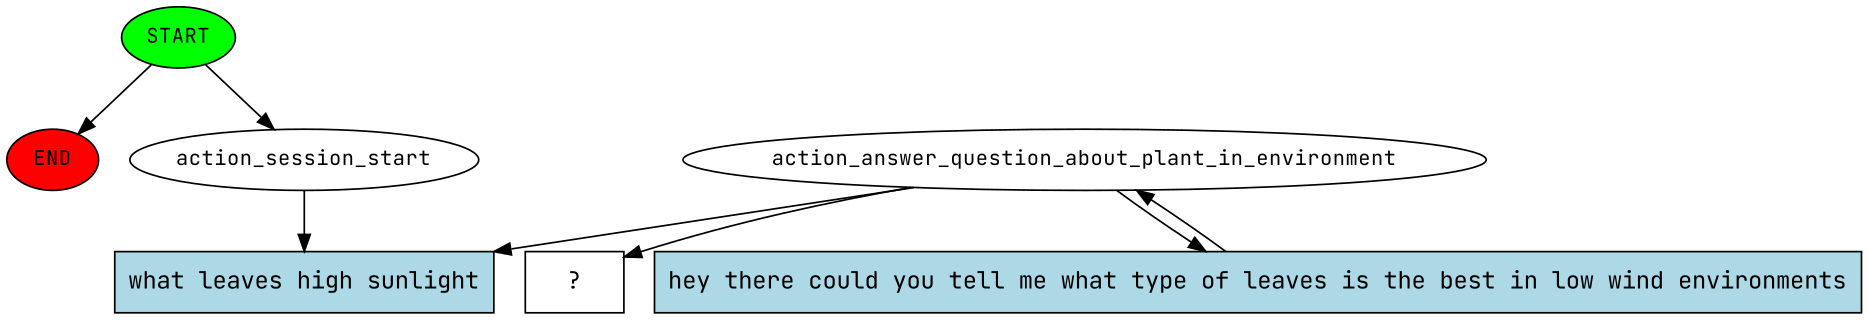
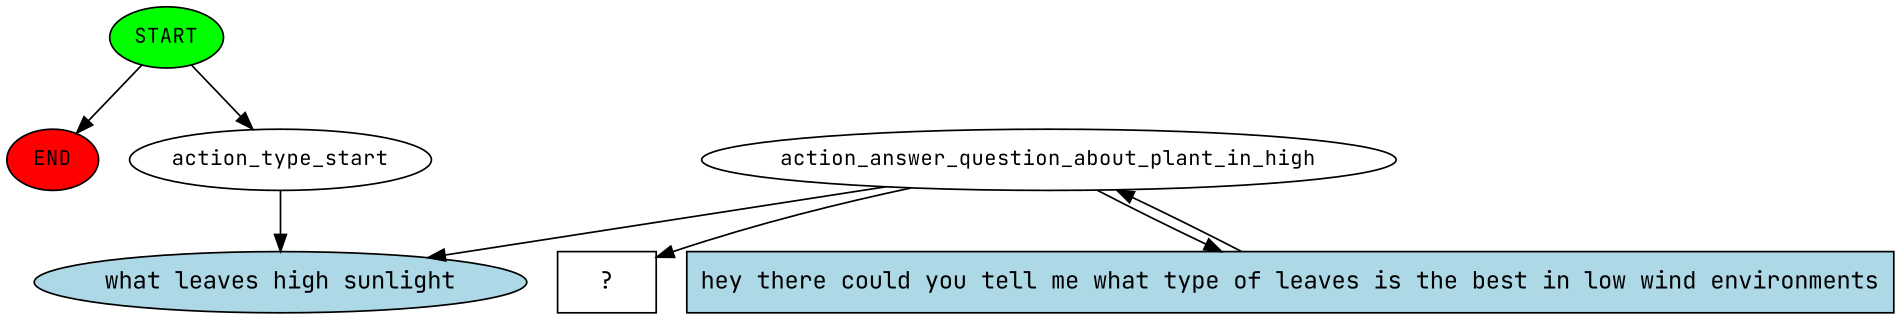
node "action_session_start": label "action_session_start" -> "action_type_start"
node "action_answer_question_about_plant_in_environment": label "action_answer_question_about_plant_in_environment" -> "action_answer_question_about_plant_in_high"
node "what leaves high sunlight": shape box -> ellipse
